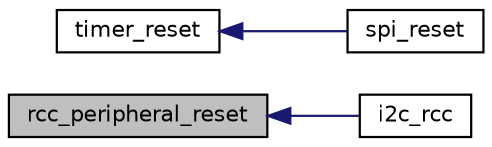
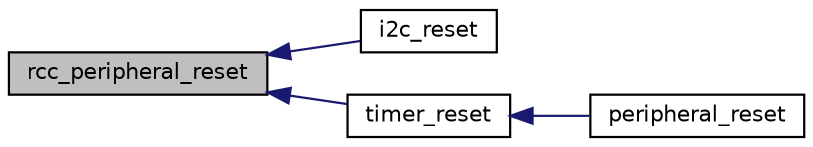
node "spi_reset": label "spi_reset" -> "peripheral_reset"
edge "timer_reset" -> "rcc_peripheral_reset": added
node "i2c_rcc": label "i2c_rcc" -> "i2c_reset"
